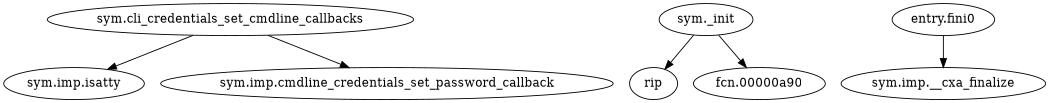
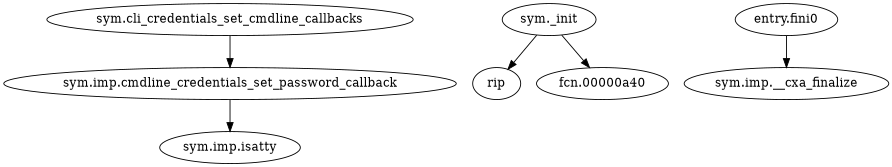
edge "sym.cli_credentials_set_cmdline_callbacks" -> "sym.imp.isatty": now "sym.imp.cmdline_credentials_set_password_callback" -> "sym.imp.isatty"
node "fcn.00000a90": label "fcn.00000a90" -> "fcn.00000a40"
